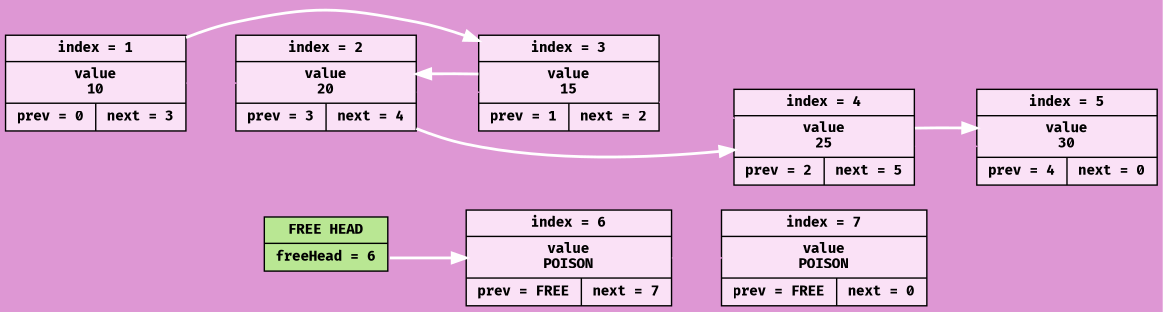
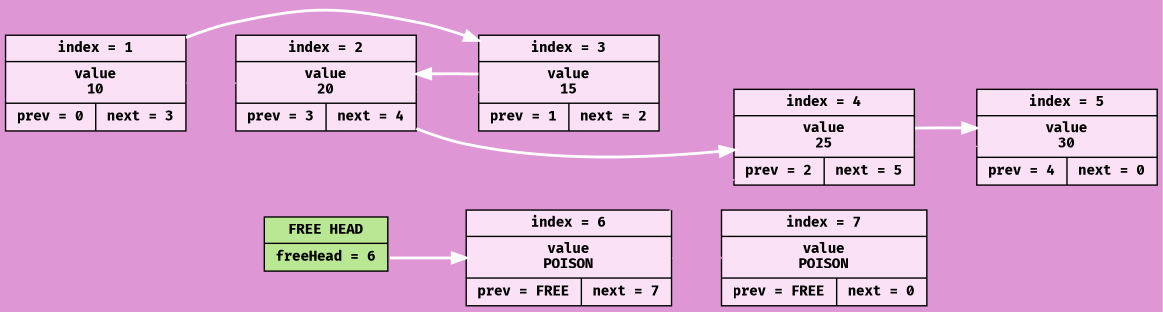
edge "index = 3" -> "index = 4": now "index = 6" -> "index = 4"
